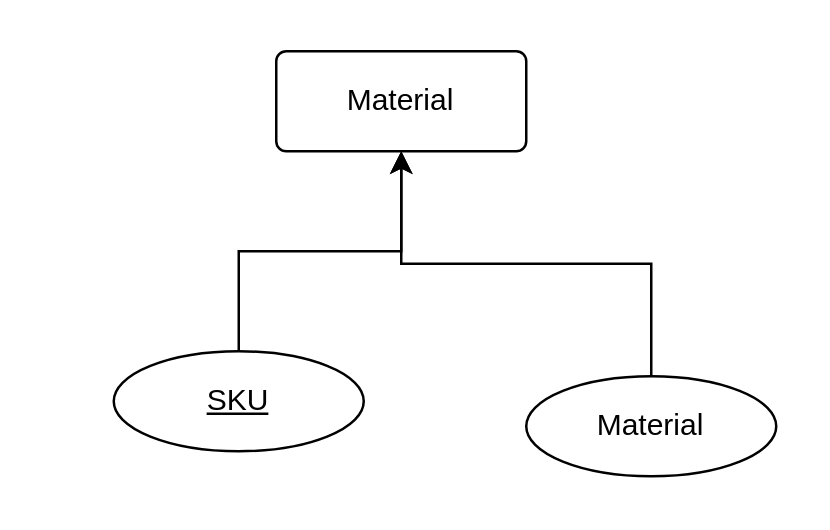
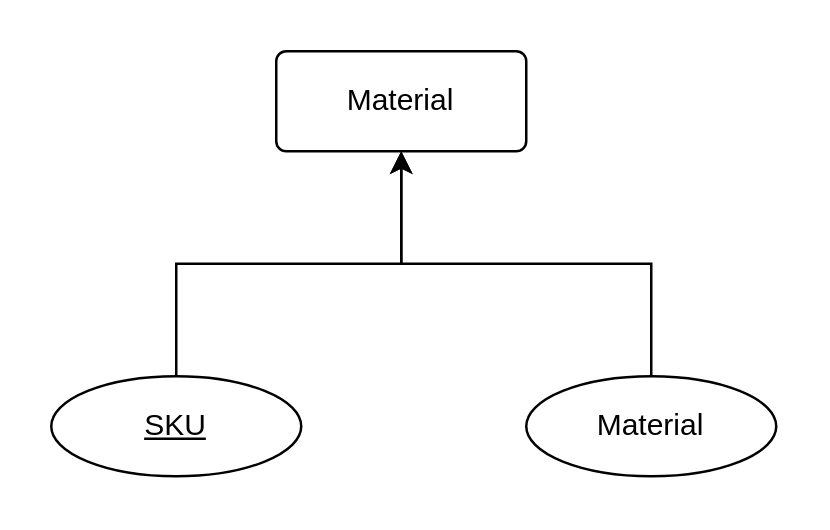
node "SKU": moved (239, 401) -> (176, 426)
